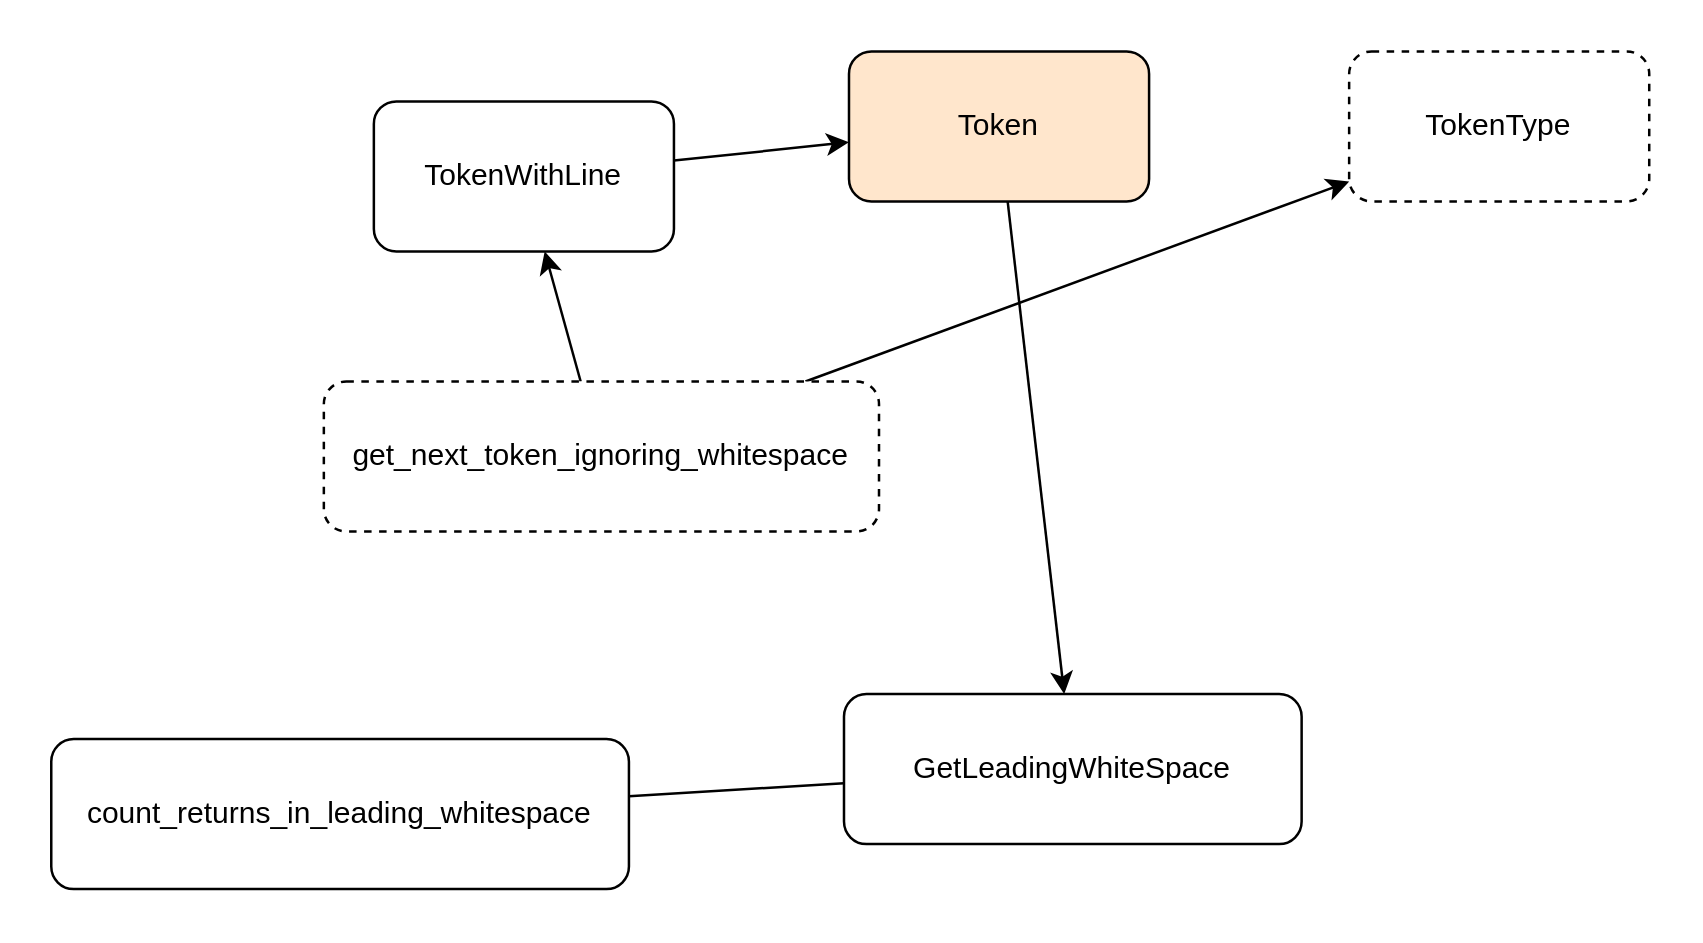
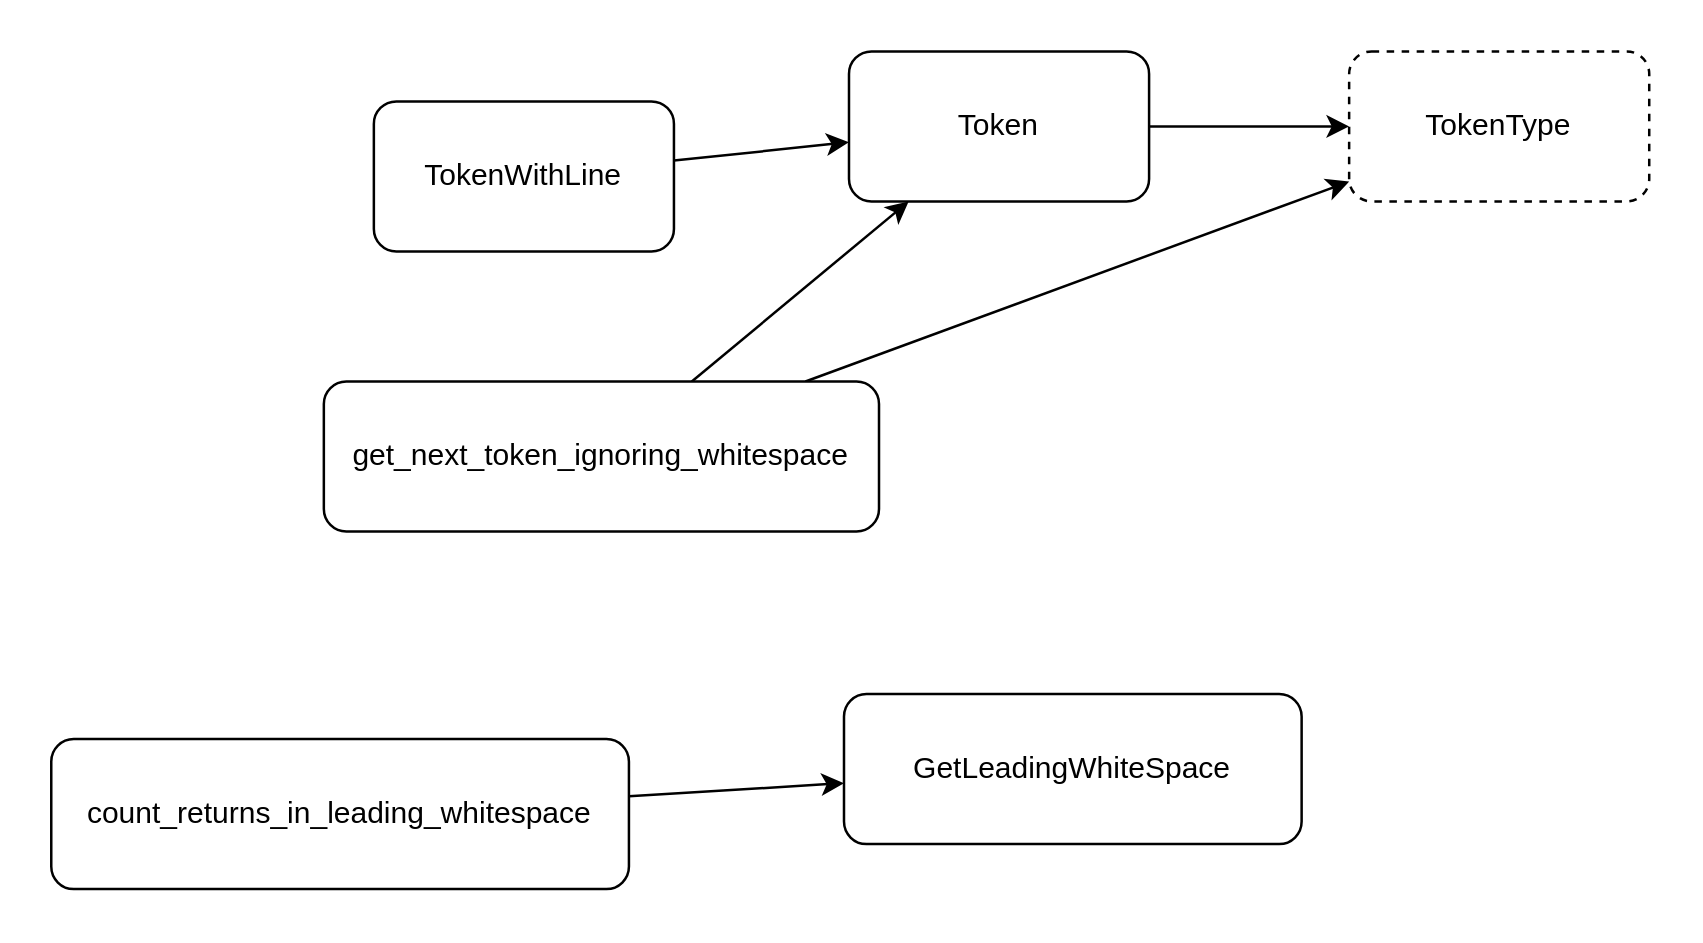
node "Token": fillcolor #ffe6cc -> #ffffff
edge "get_next_token_ignoring_whitespace" -> "TokenWithLine": now "get_next_token_ignoring_whitespace" -> "Token"
node "get_next_token_ignoring_whitespace": style dashed -> solid
edge "Token" -> "GetLeadingWhiteSpace": now "Token" -> "TokenType"
edge "GetLeadingWhiteSpace" -- "count_returns_in_leading_whitespace": arrowhead none -> classic
